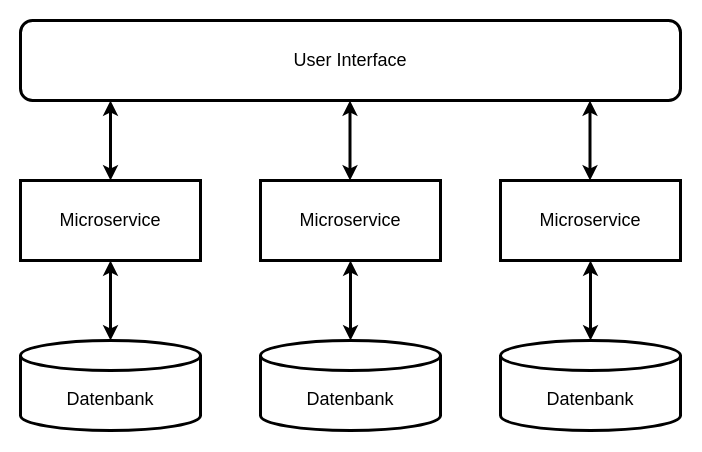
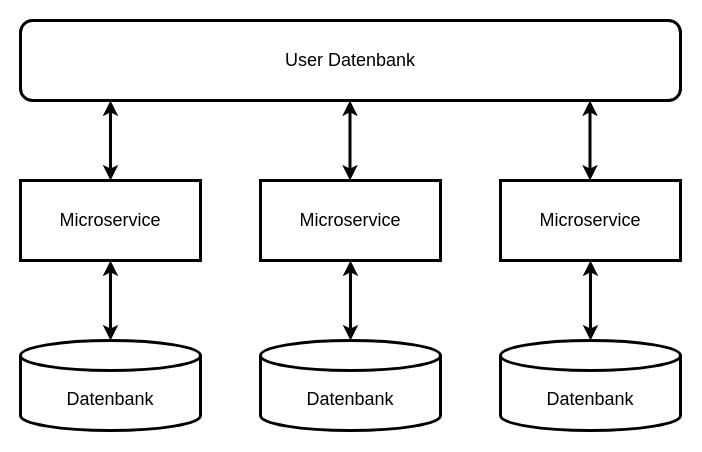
node "User Interface": label "User Interface" -> "User Datenbank"
